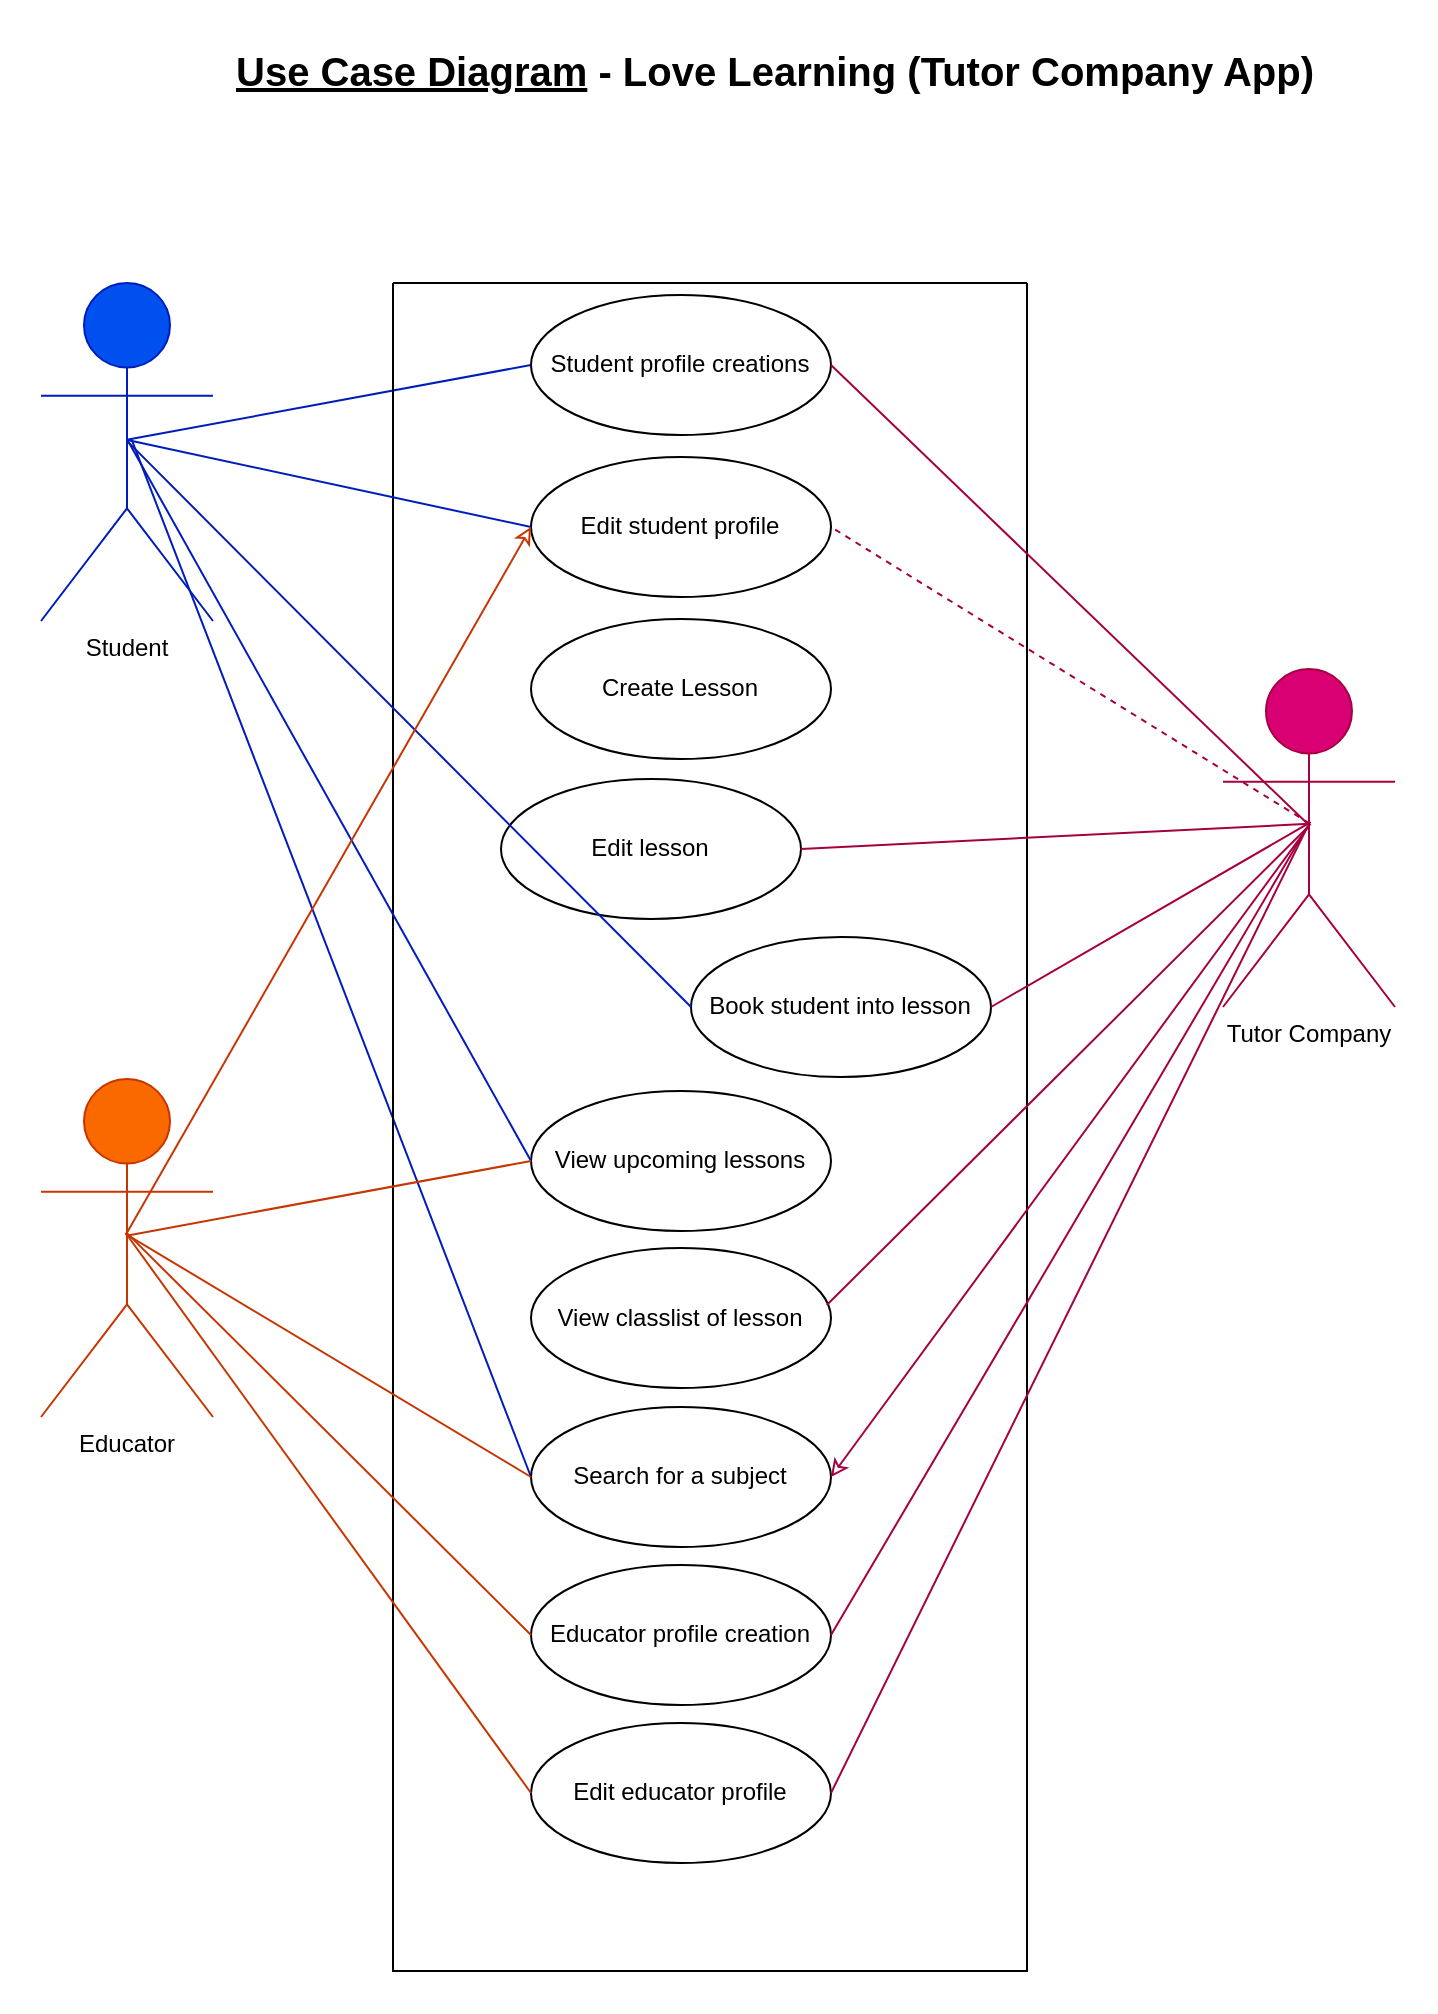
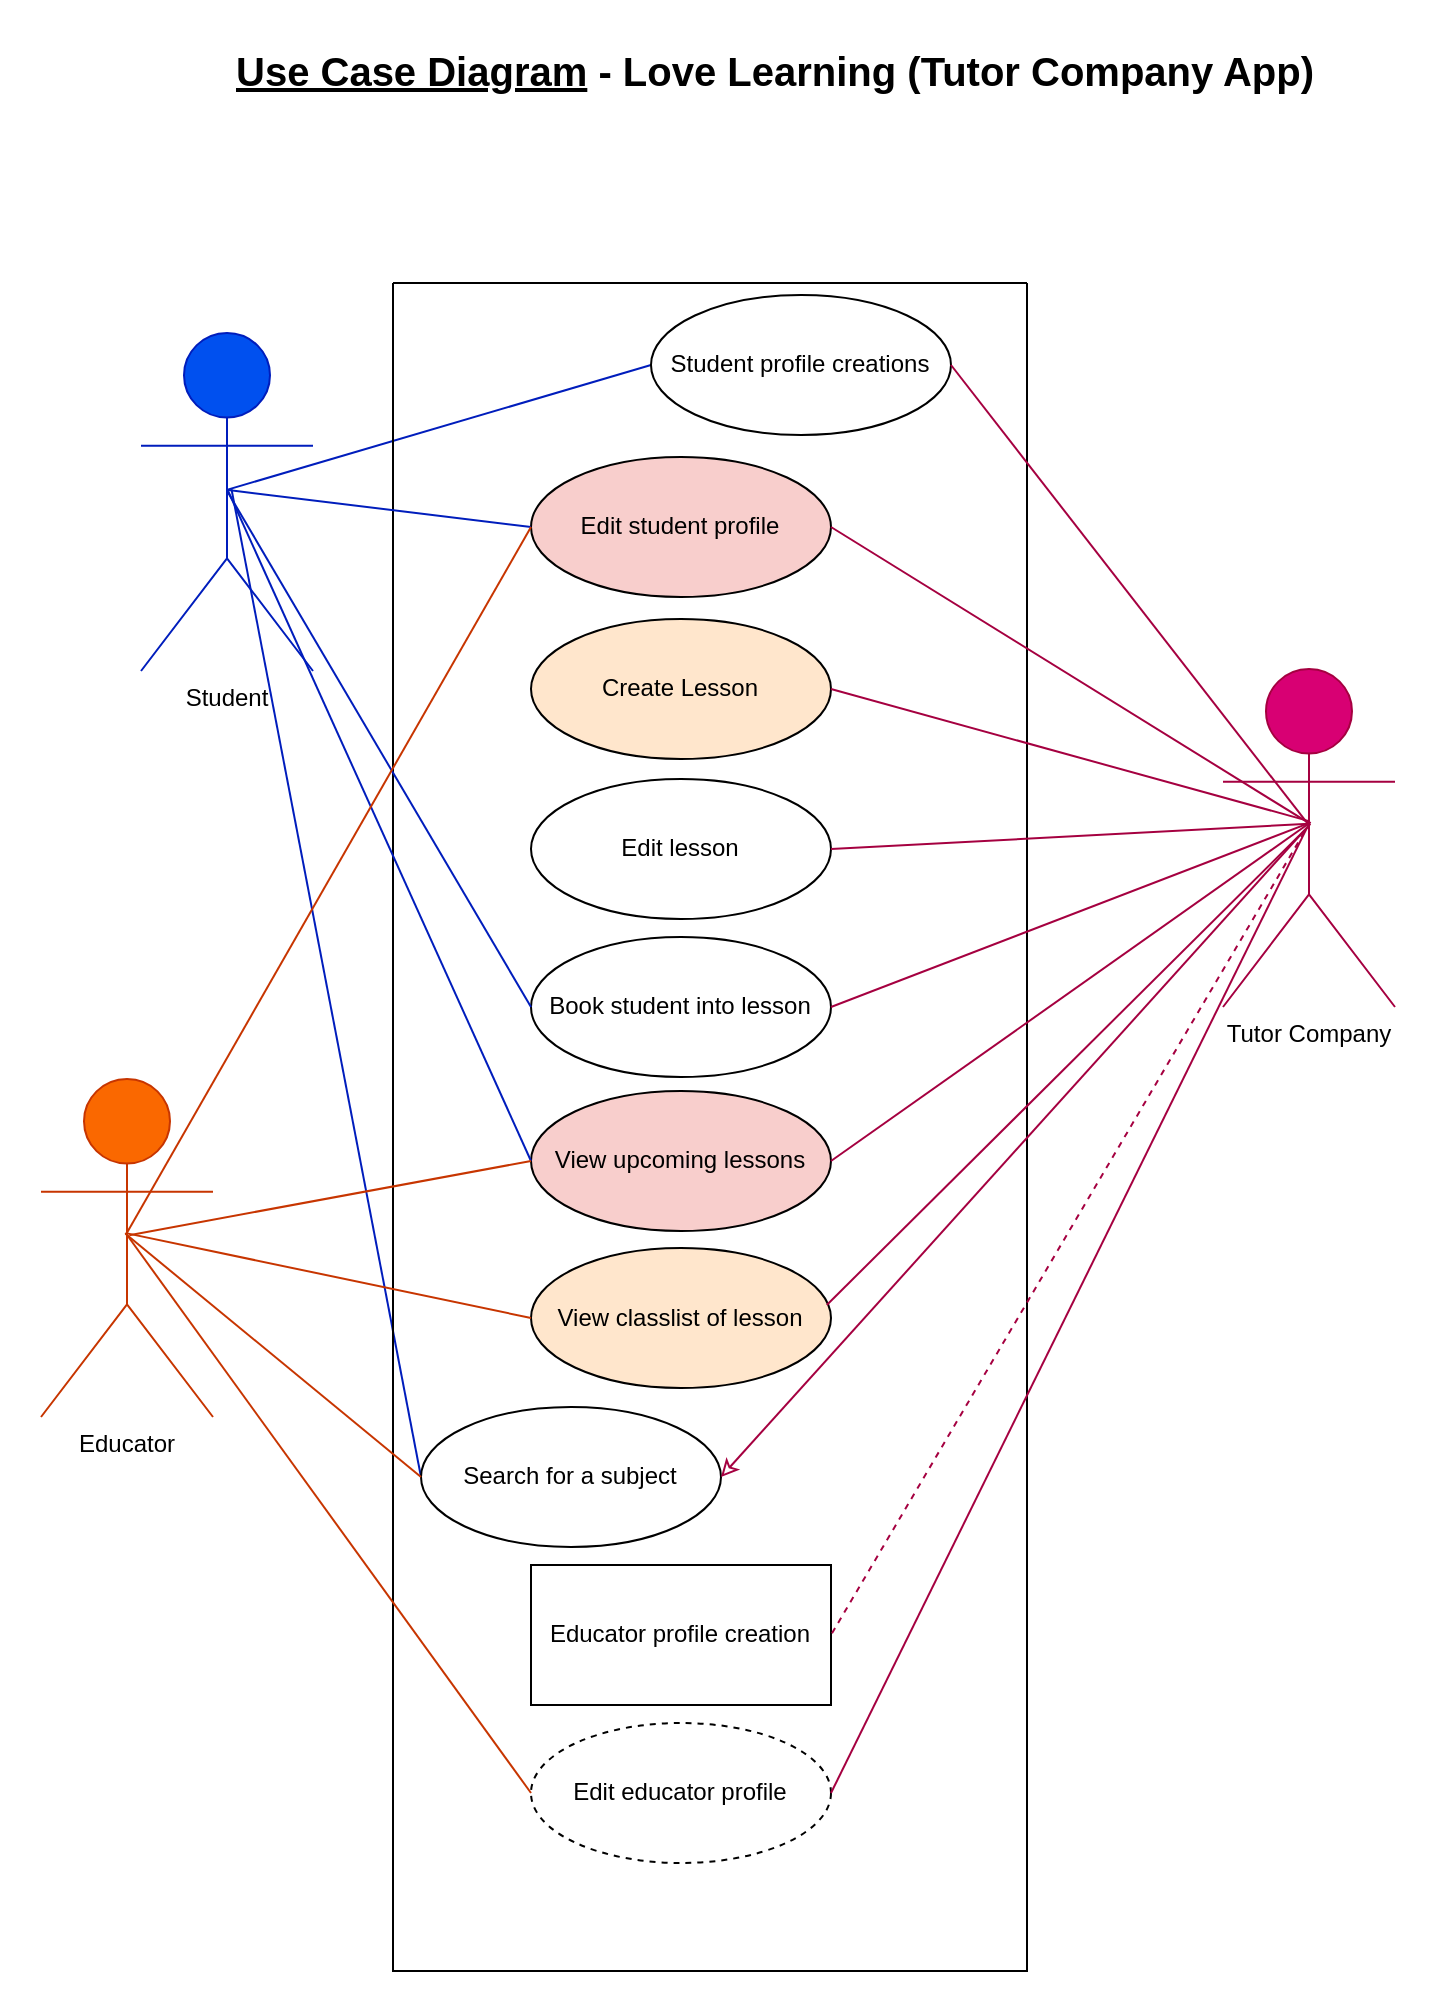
node "Student profile creations": moved (681, 365) -> (801, 365)
node "Student": moved (127, 452) -> (227, 502)
node "Edit student profile": fillcolor #ffffff -> #f8cecc
edge "Educator" -> "Edit student profile": arrowhead classic -> none
node "Create Lesson": fillcolor #ffffff -> #ffe6cc
edge "Edit student profile" -- "Tutor Company": style dashed -> solid
edge "Create Lesson" -- "Tutor Company": added
node "Edit lesson": moved (651, 849) -> (681, 849)
edge "Tutor Company" -- "View upcoming lessons": added
node "Book student into lesson": moved (841, 1007) -> (681, 1007)
edge "Tutor Company" -- "Educator profile creation": style solid -> dashed
node "View upcoming lessons": fillcolor #ffffff -> #f8cecc
edge "Educator" -- "View classlist of lesson": added
node "View classlist of lesson": fillcolor #ffffff -> #ffe6cc
edge "Educator" -- "Educator profile creation": removed
node "Search for a subject": moved (681, 1477) -> (571, 1477)
node "Educator profile creation": shape ellipse -> rectangle
node "Edit educator profile": style solid -> dashed
